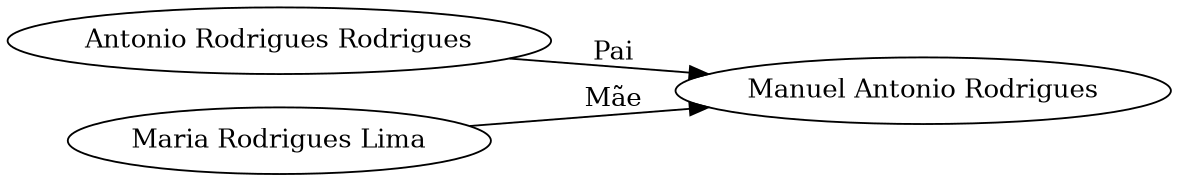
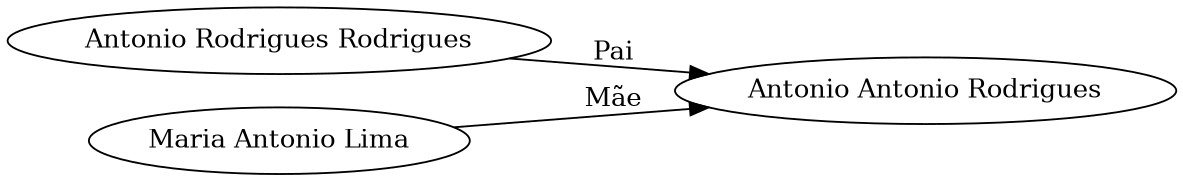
node "Manuel Antonio Rodrigues": label "Manuel Antonio Rodrigues" -> "Antonio Antonio Rodrigues"
node "Maria Rodrigues Lima": label "Maria Rodrigues Lima" -> "Maria Antonio Lima"
